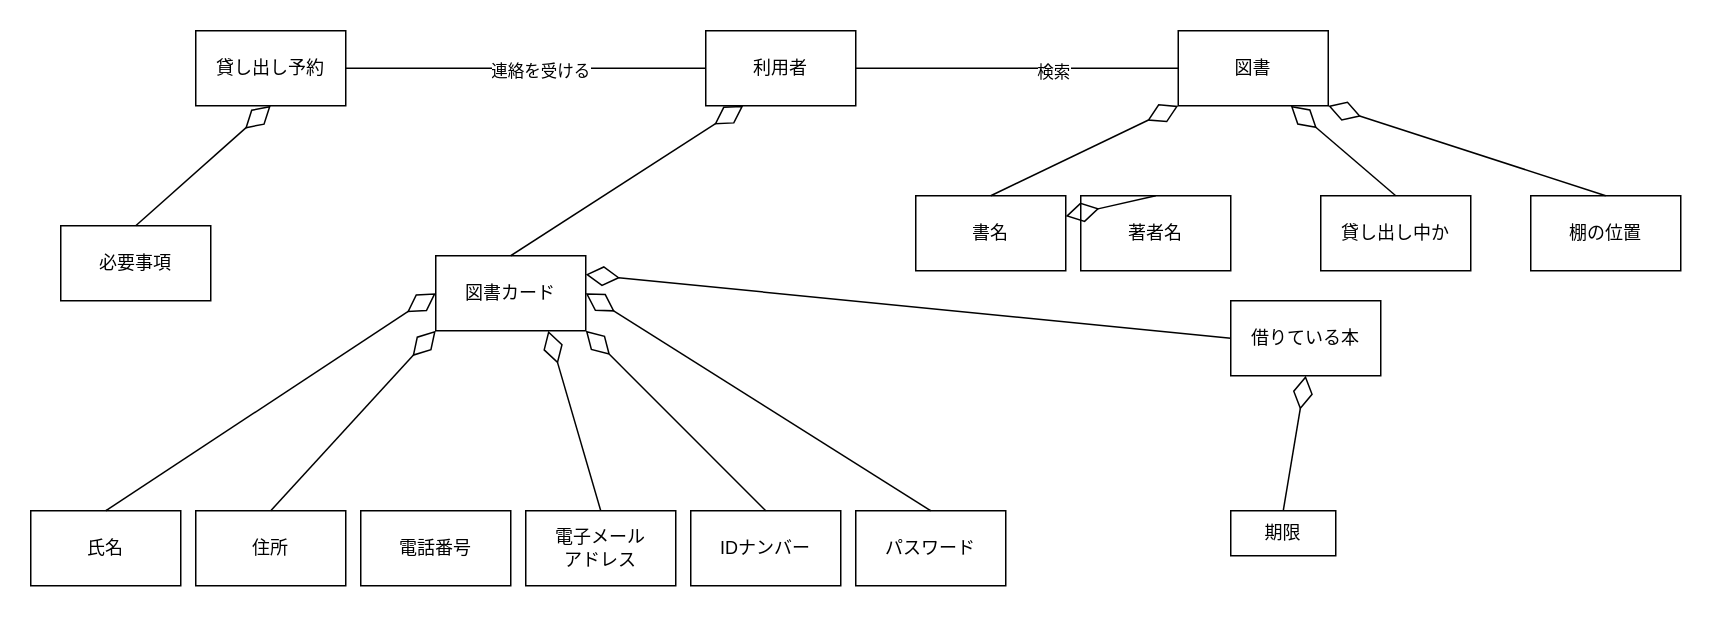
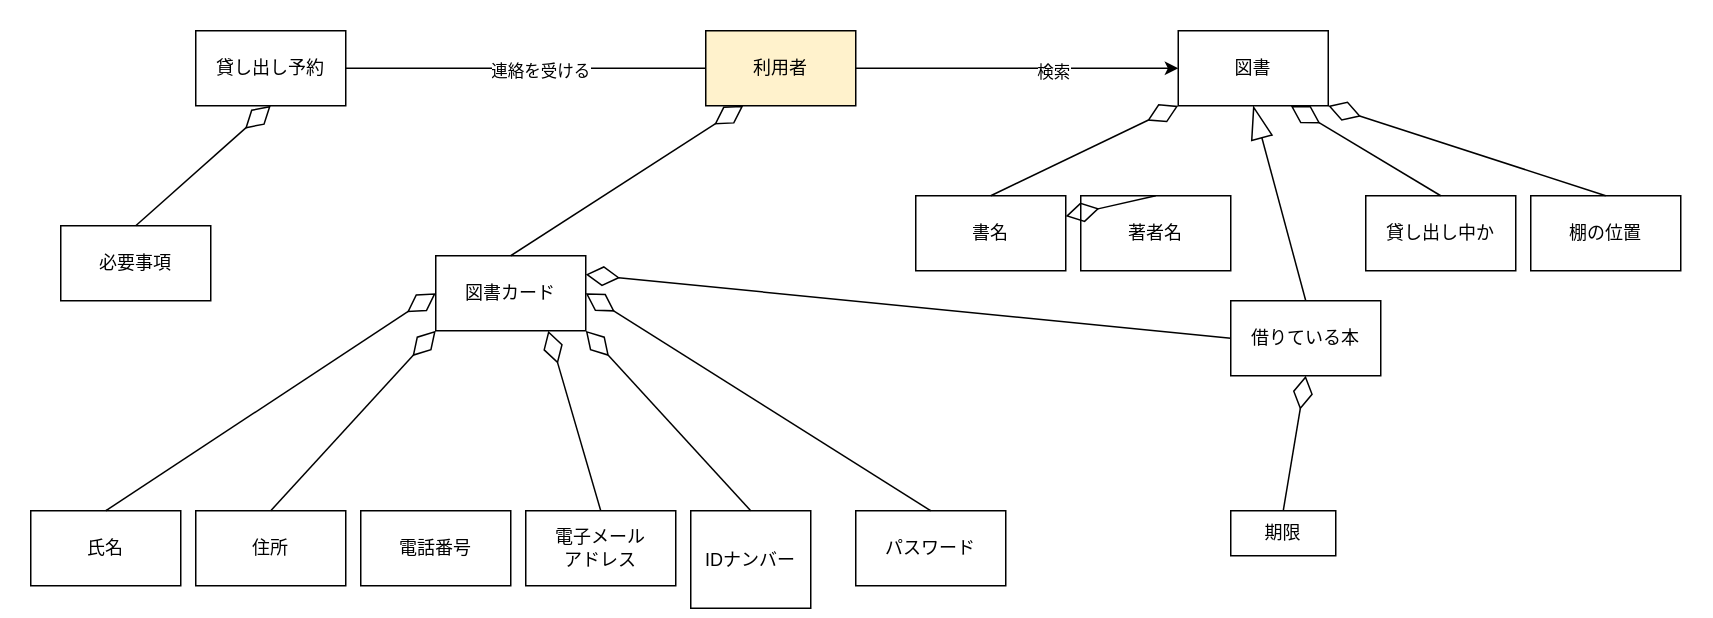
node "利用者": fillcolor #ffffff -> #fff2cc
edge "利用者" -- "図書": arrowhead none -> classic
edge "借りている本" -> "図書": added
node "貸し出し中か": moved (1396, 233) -> (1441, 233)
node "IDナンバー": size 150x75 -> 120x98
